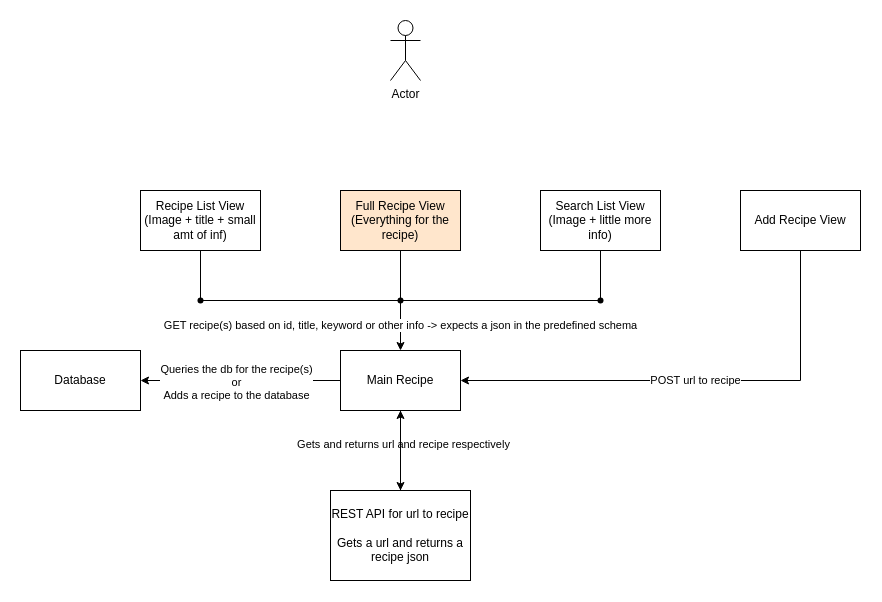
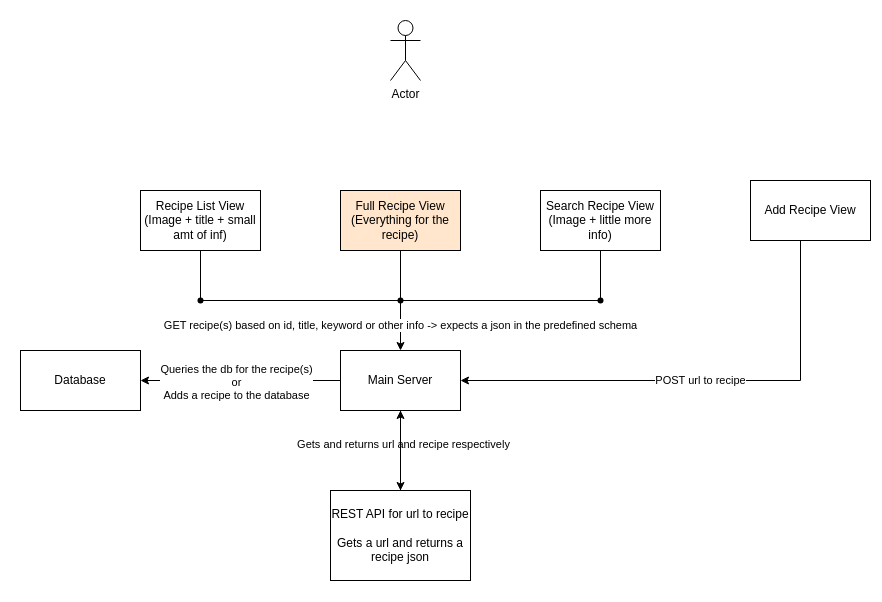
node "Search List View (Image + little more info)": label "Search List View (Image + little more info)" -> "Search Recipe View (Image + little more info)"
node "Add Recipe View": moved (801, 221) -> (811, 211)
node "Main Recipe": label "Main Recipe" -> "Main Server"
